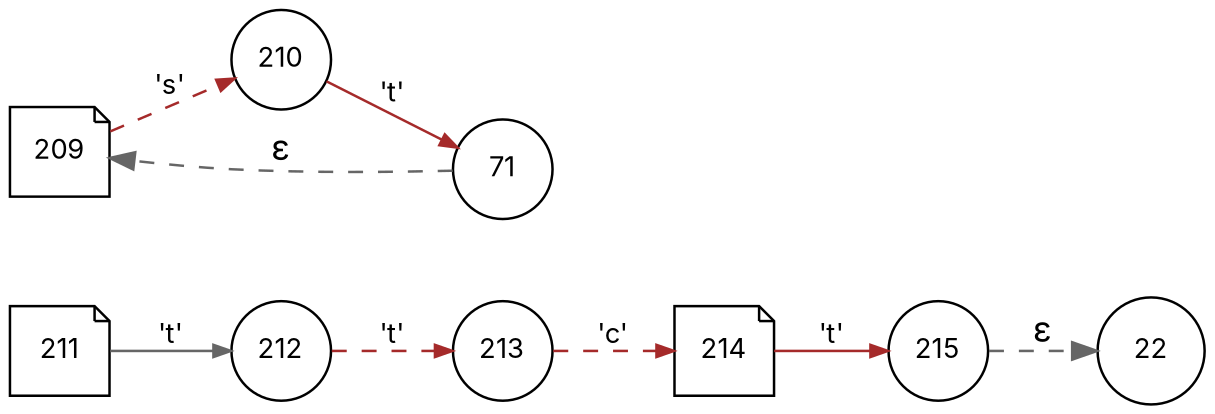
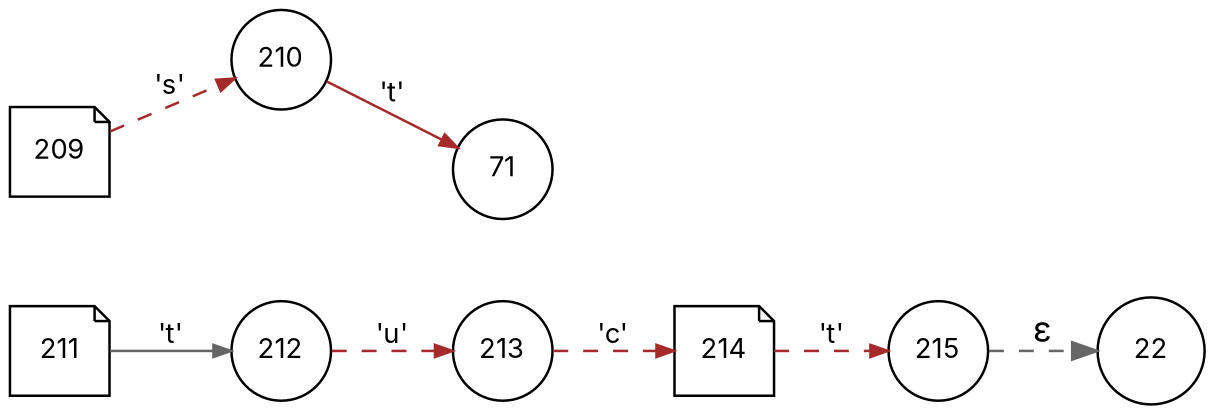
edge "71" -> "209": removed, label "ε"
edge "212" -> "213": label "'t'" -> "'u'"
edge "214" -> "215": style solid -> dashed
